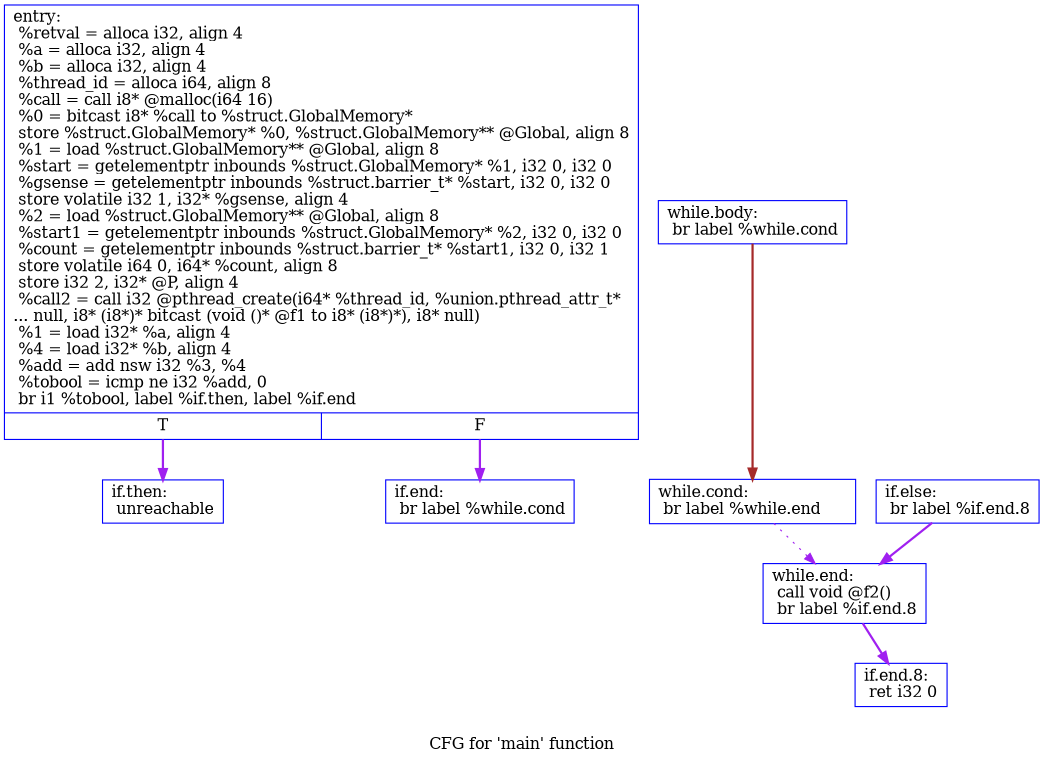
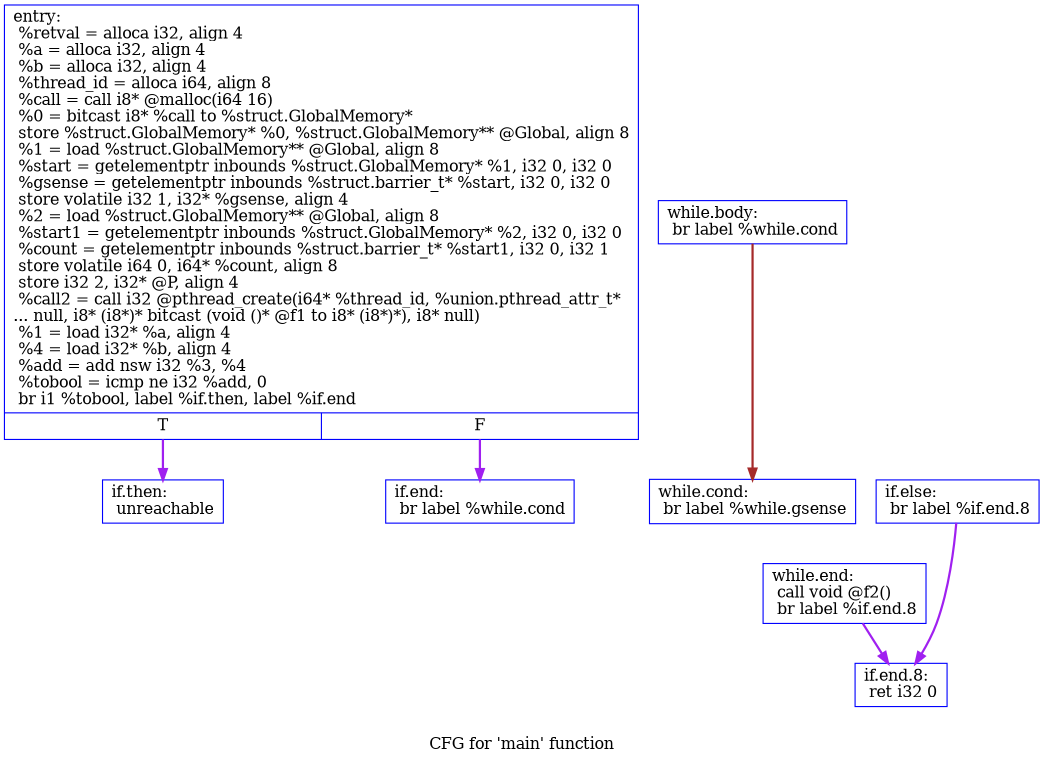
node "while.cond:": text "br label %while.end" -> "br label %while.gsense"
edge "while.cond:" -> "while.end:": removed
edge "if.else:" -> "while.end:": now "if.else:" -> "if.end.8:"
